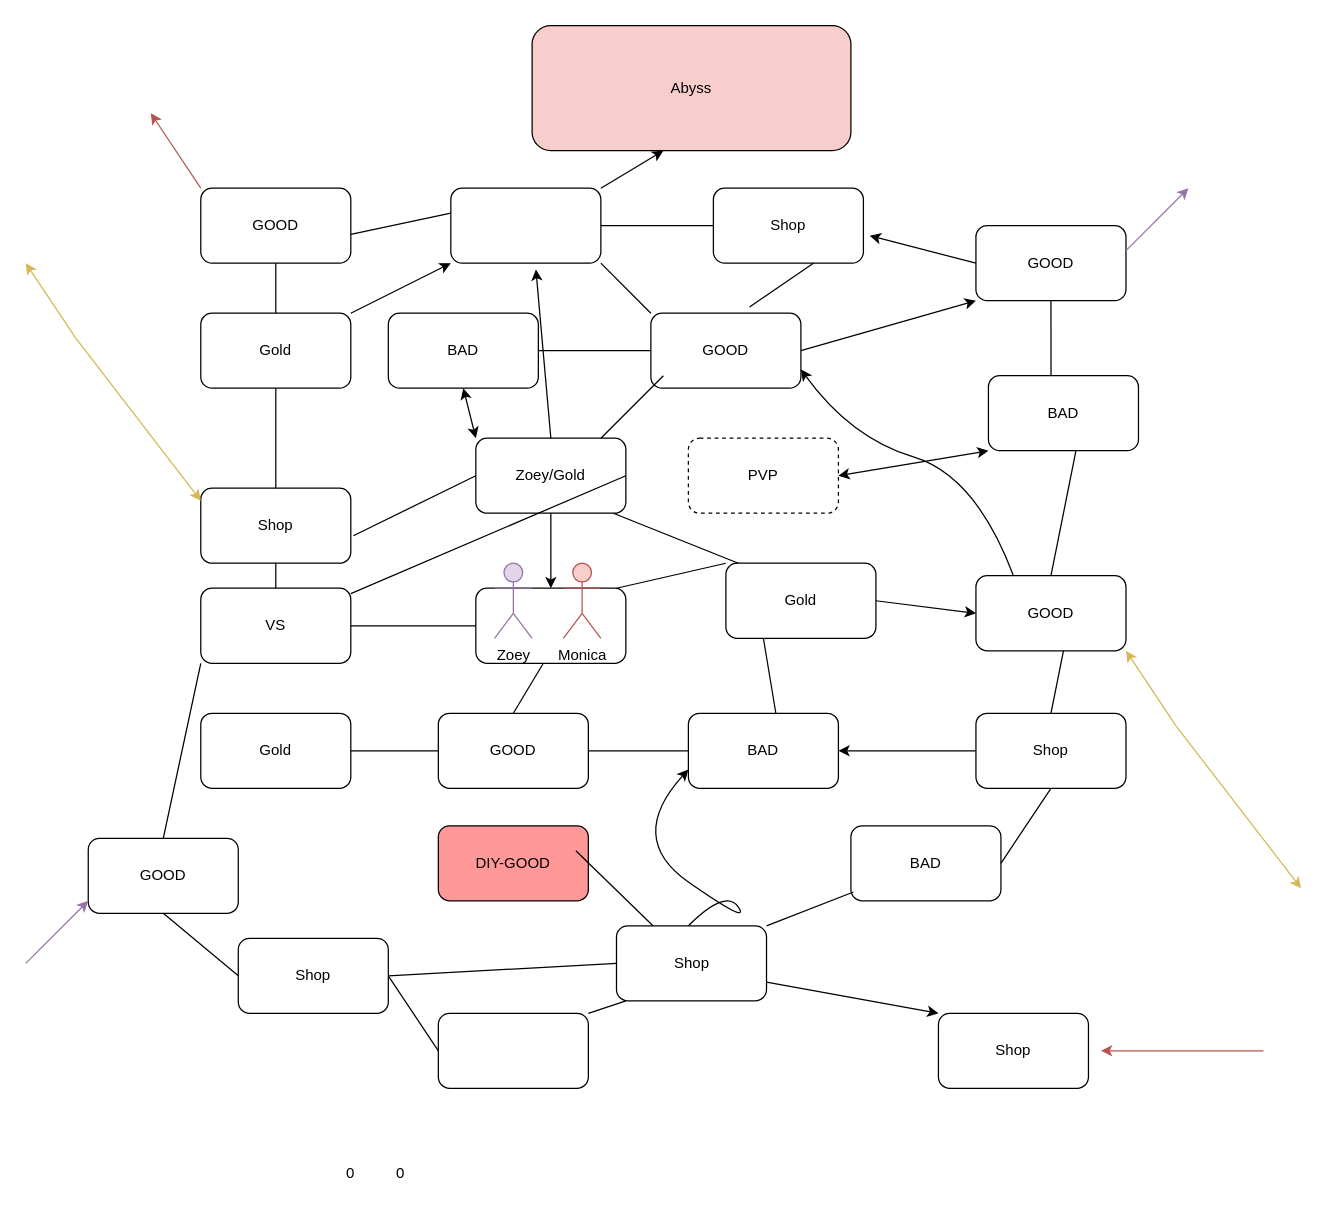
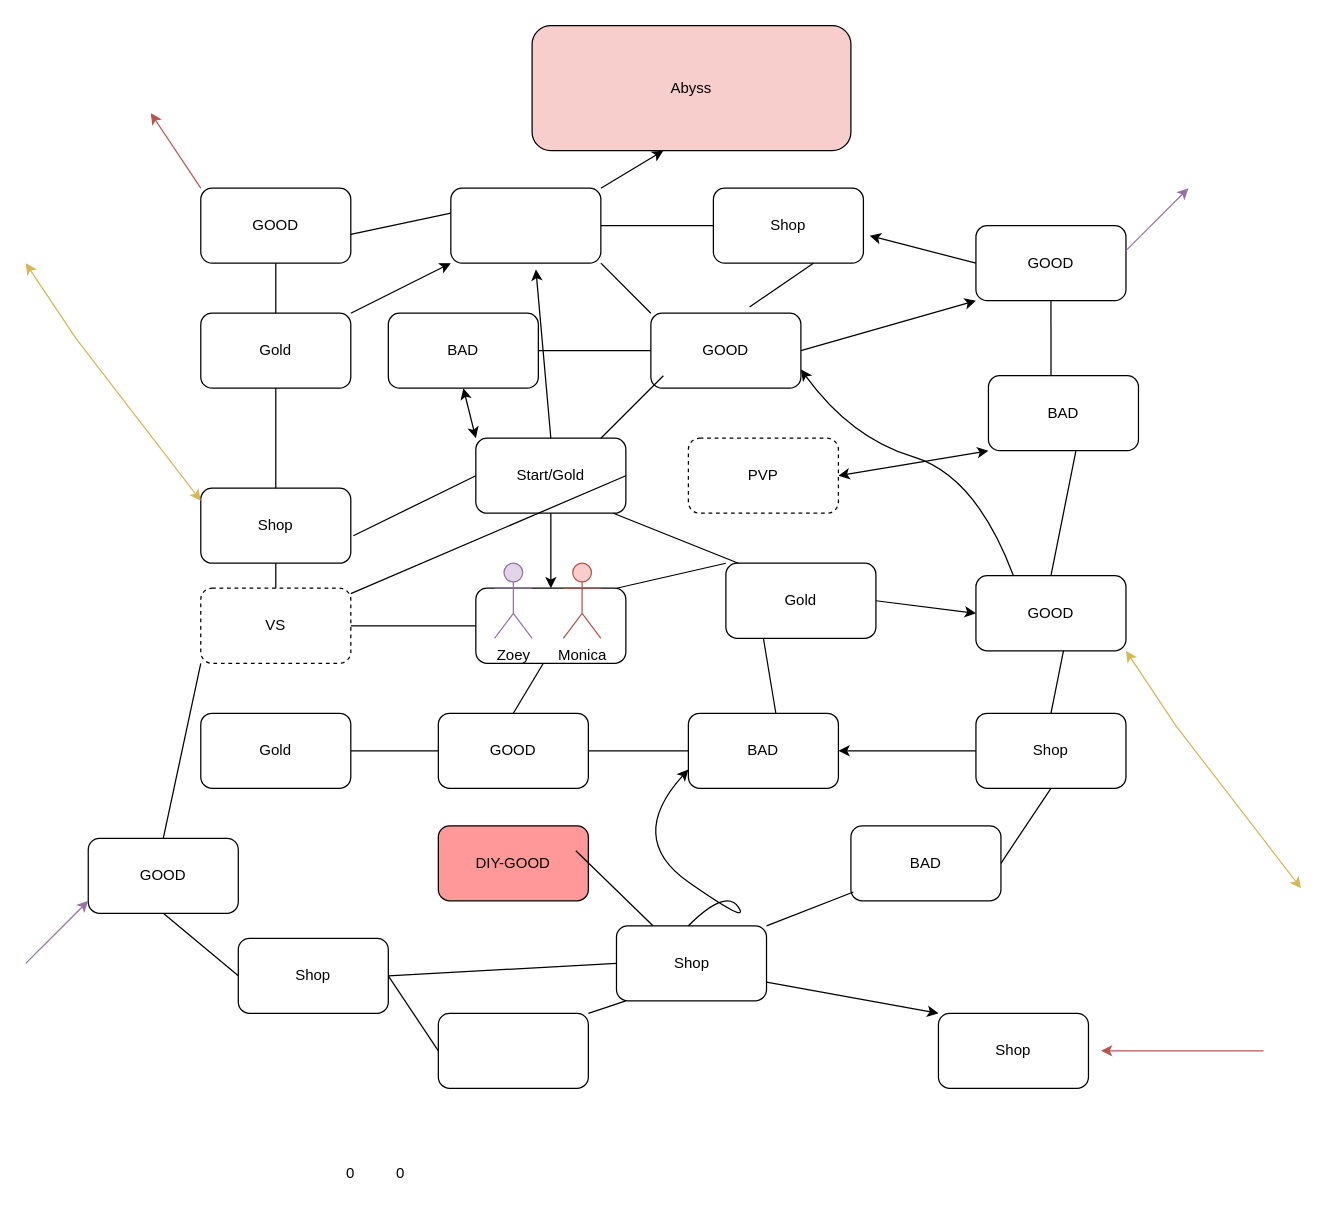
node "Zoey/Gold": label "Zoey/Gold" -> "Start/Gold"
node "VS": style solid -> dashed
